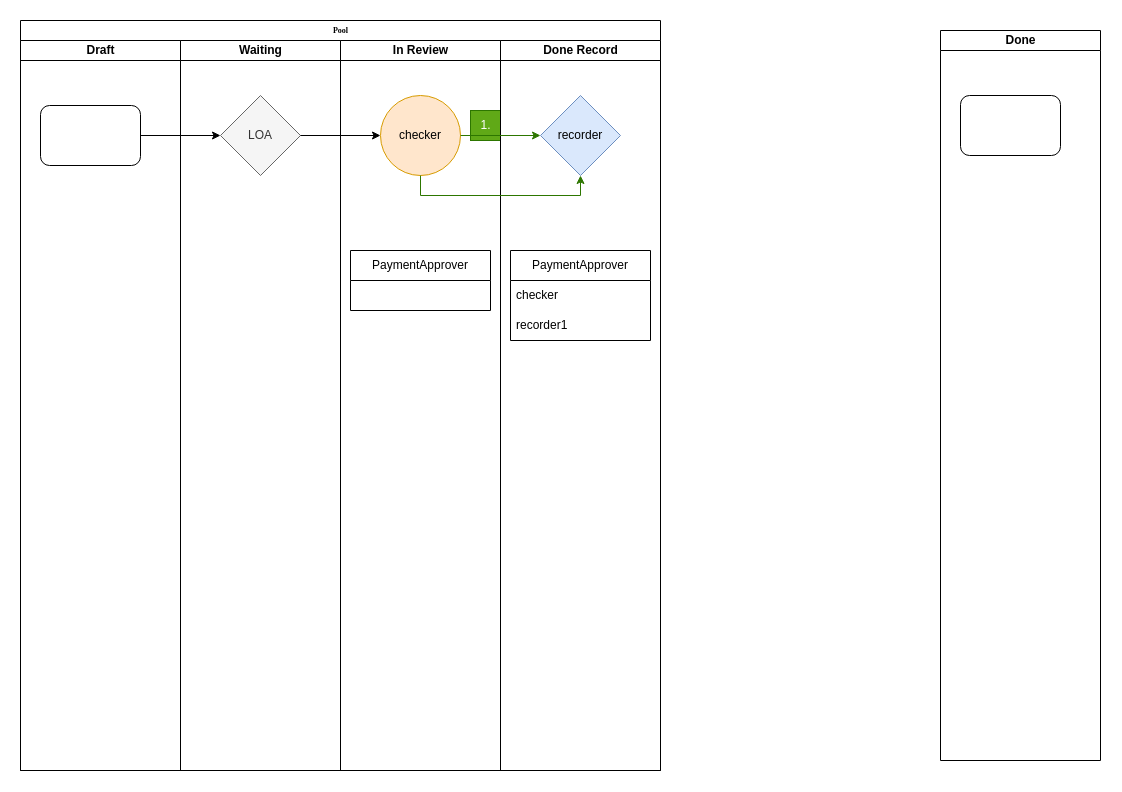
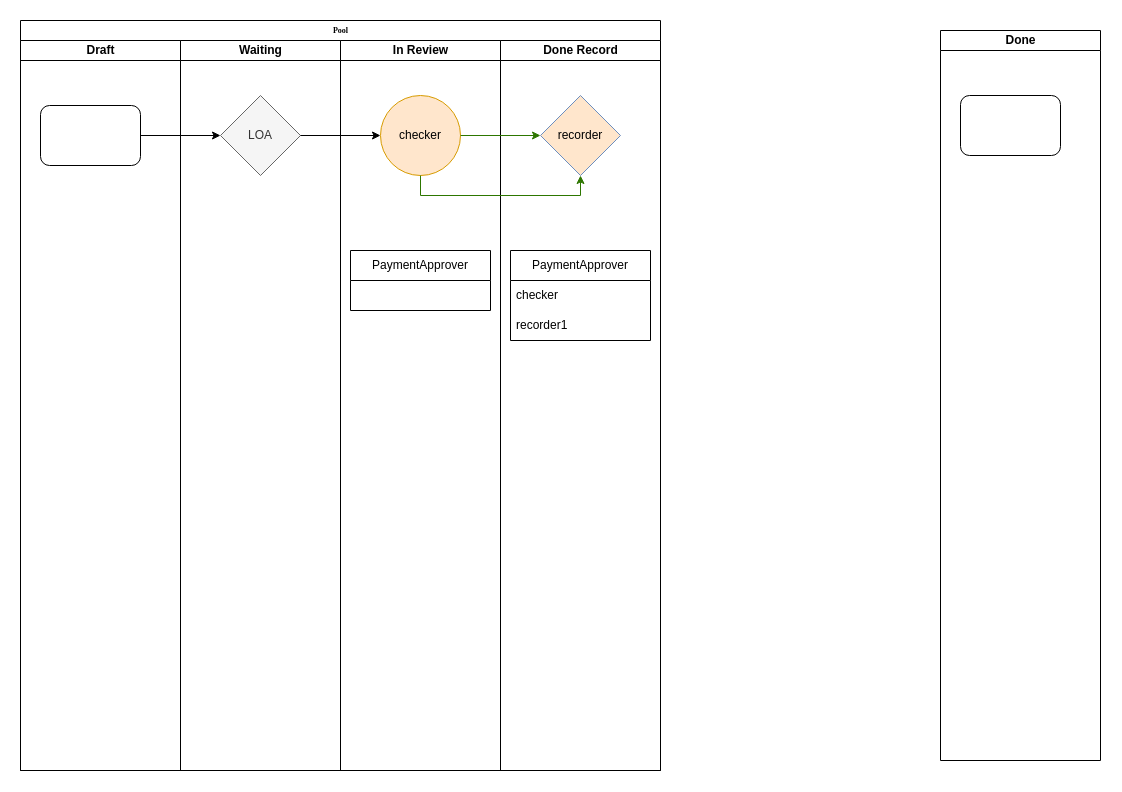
node "1.": removed
node "recorder": fillcolor #dae8fc -> #ffe6cc
